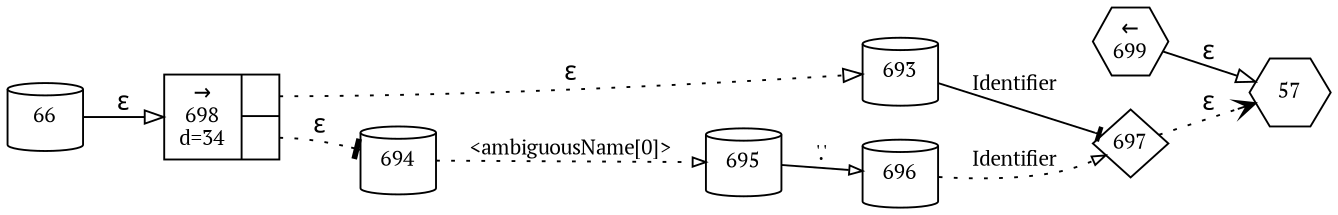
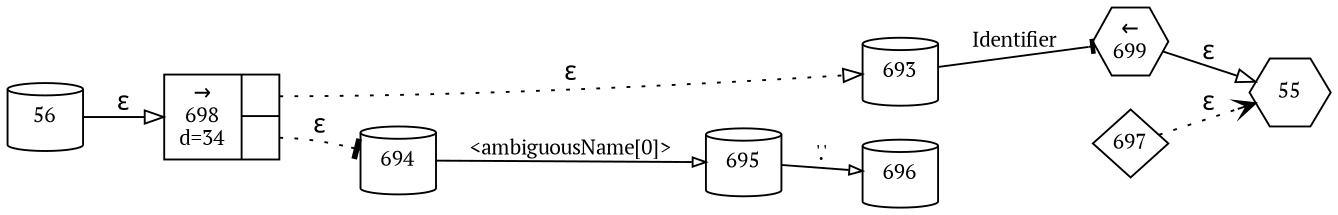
node "57": label "57" -> "55"
edge "693" -> "697": now "693" -> "← 699"
node "66": label "66" -> "56"
edge "694" -> "695": style dotted -> solid
edge "696" -> "697": removed, label "Identifier"
